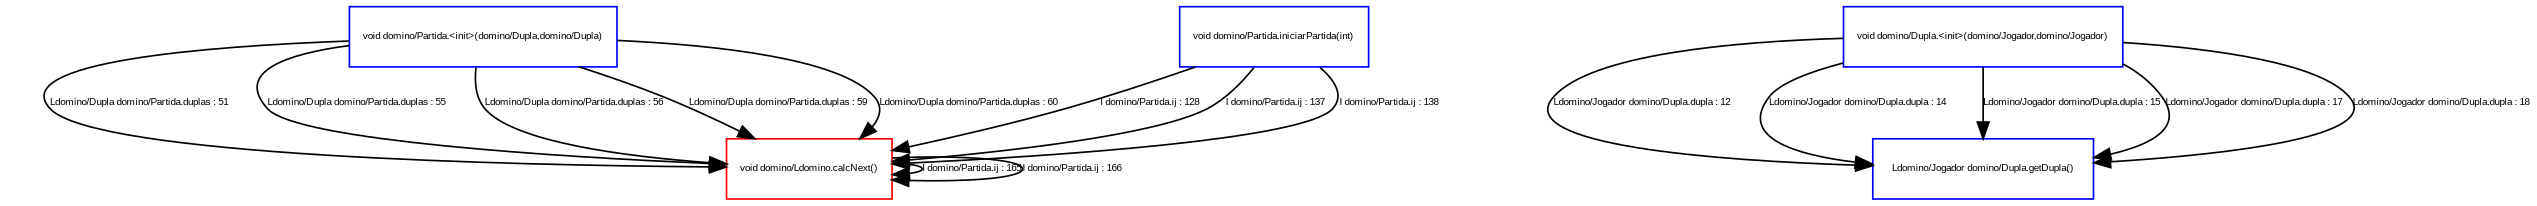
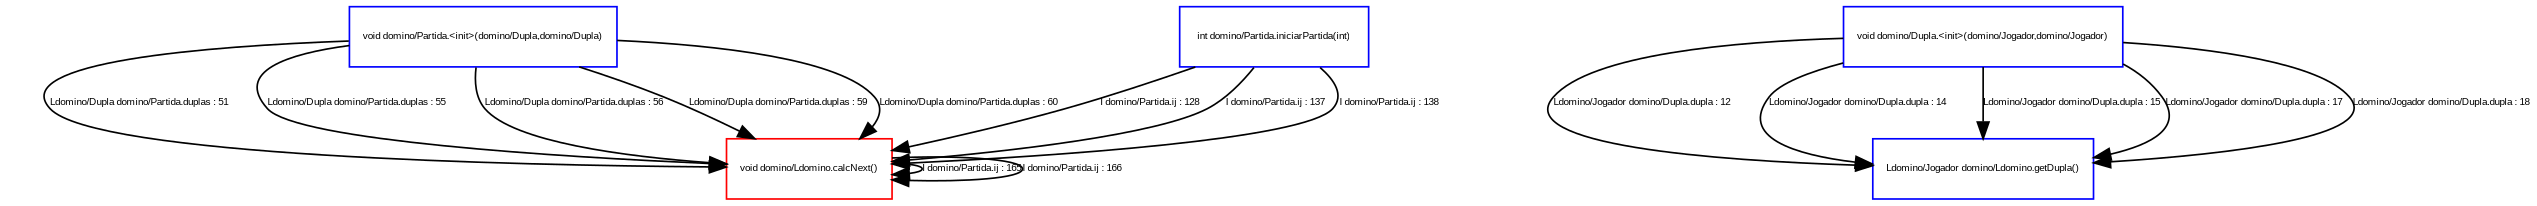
node "void domino/Partida.iniciarPartida(int)": label "void domino/Partida.iniciarPartida(int)" -> "int domino/Partida.iniciarPartida(int)"
node "Ldomino/Jogador domino/Dupla.getDupla()": label "Ldomino/Jogador domino/Dupla.getDupla()" -> "Ldomino/Jogador domino/Ldomino.getDupla()"
